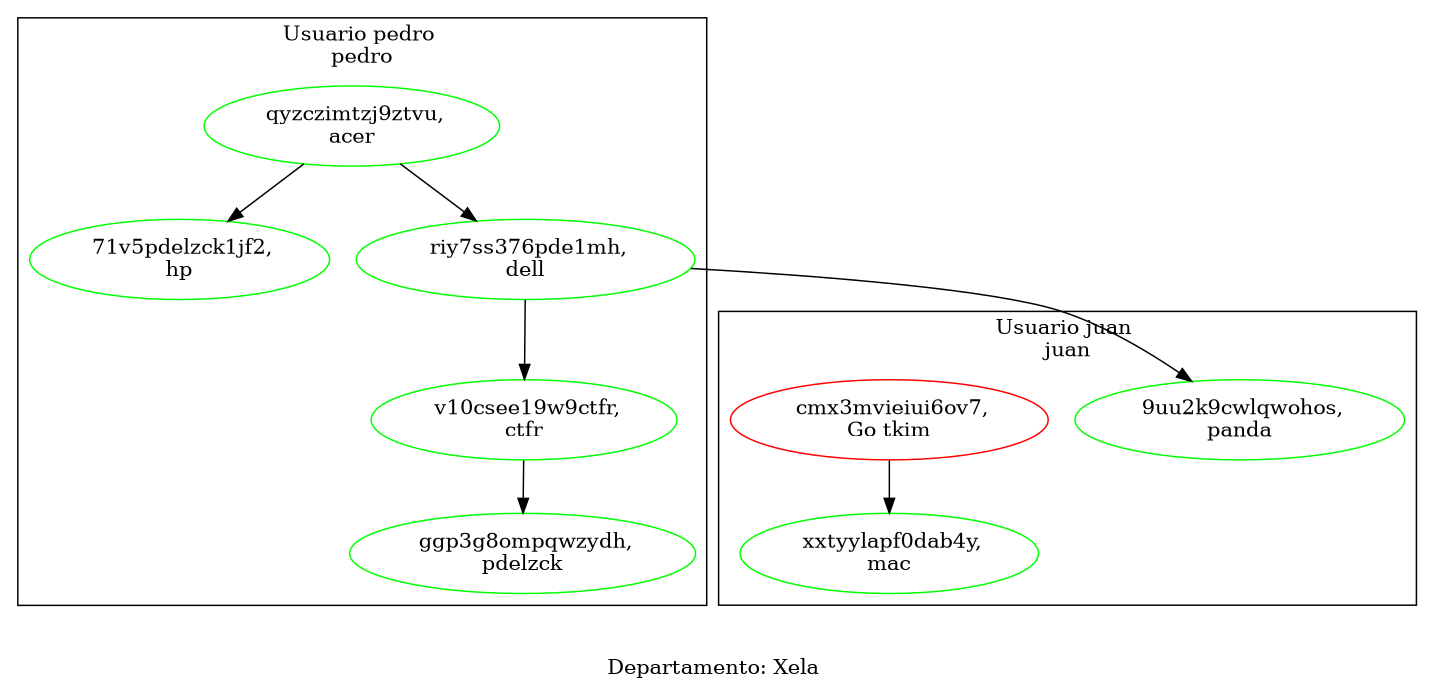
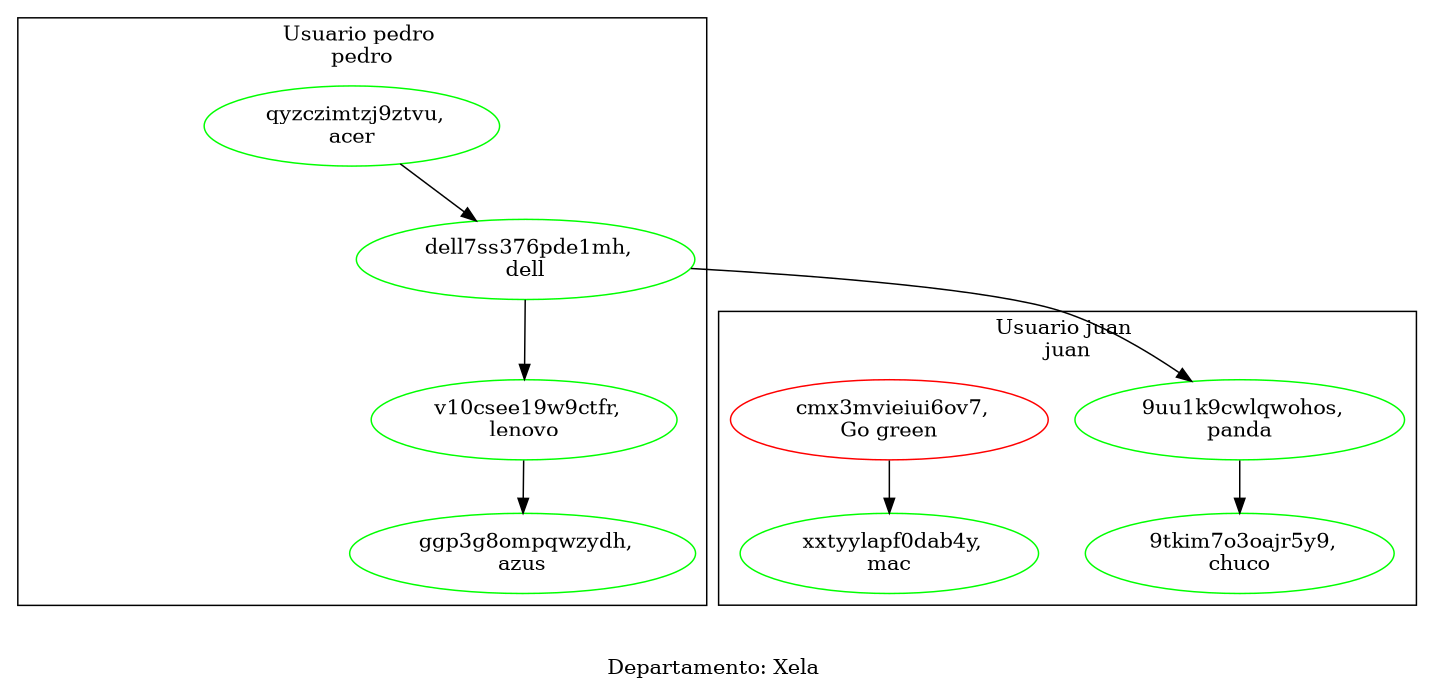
node "71v5pdelzck1jf2, hp": removed
node "riy7ss376pde1mh, dell": label "riy7ss376pde1mh, dell" -> "dell7ss376pde1mh, dell"
node "v10csee19w9ctfr, ctfr": label "v10csee19w9ctfr, ctfr" -> "v10csee19w9ctfr, lenovo"
node "cmx3mvieiui6ov7, Go tkim": label "cmx3mvieiui6ov7, Go tkim" -> "cmx3mvieiui6ov7, Go green"
node "9uu2k9cwlqwohos, panda": label "9uu2k9cwlqwohos, panda" -> "9uu1k9cwlqwohos, panda"
node "ggp3g8ompqwzydh, pdelzck": label "ggp3g8ompqwzydh, pdelzck" -> "ggp3g8ompqwzydh, azus"
node "9tkim7o3oajr5y9, chuco": added
